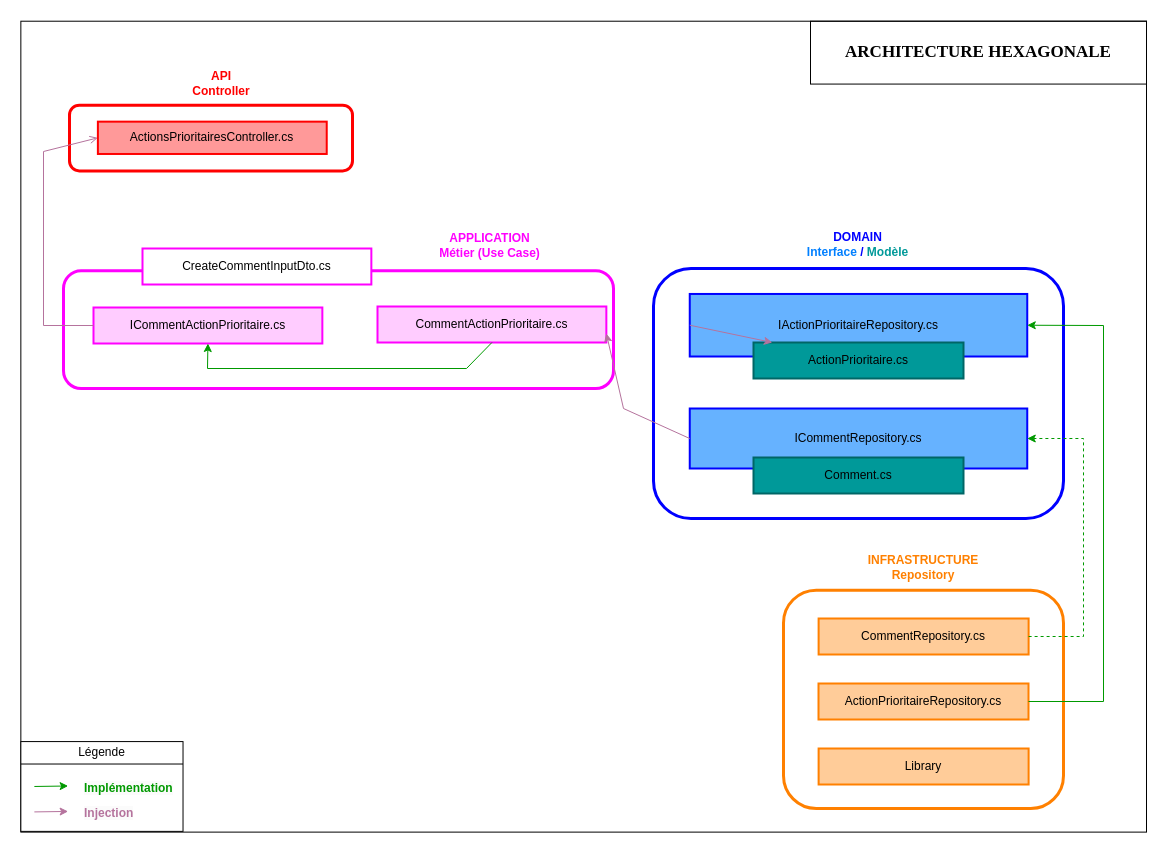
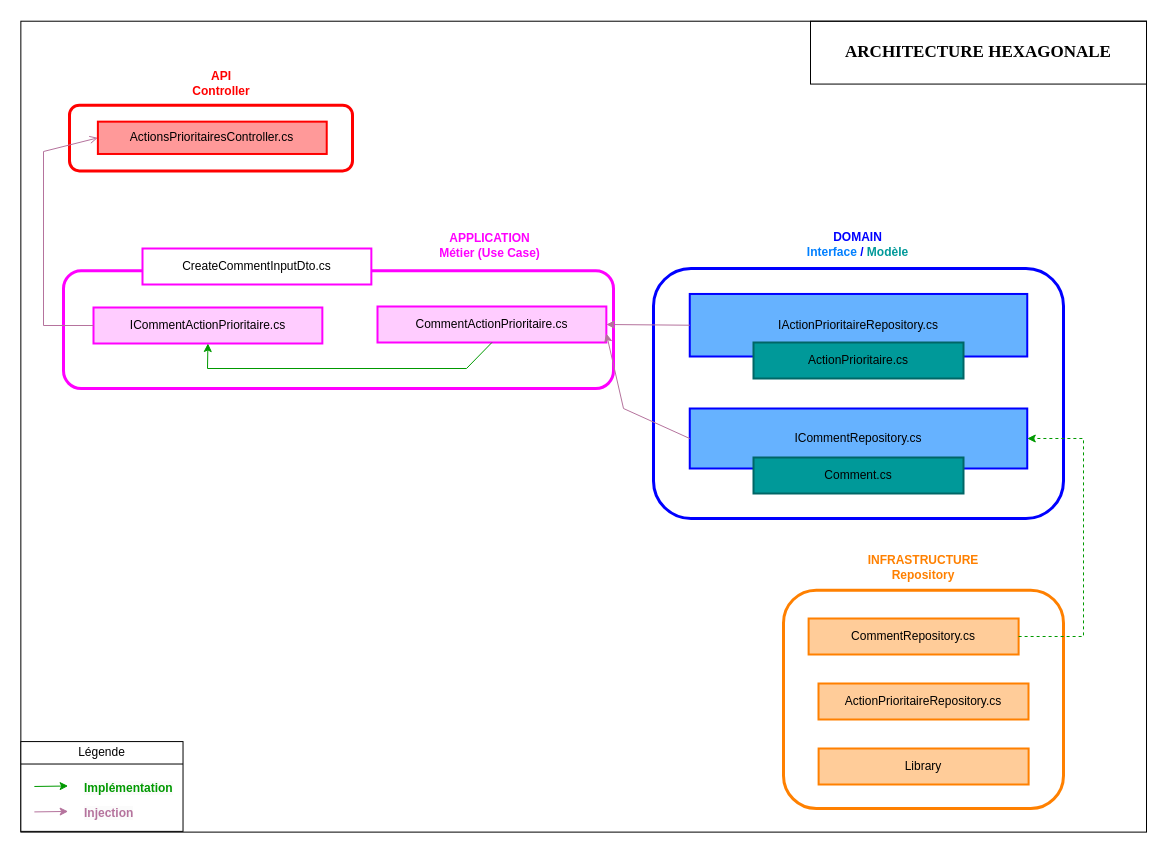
edge "IActionPrioritaireRepository.cs" -> "ActionPrioritaire.cs": now "IActionPrioritaireRepository.cs" -> "CommentActionPrioritaire.cs"
edge "ActionPrioritaireRepository.cs" -> "IActionPrioritaireRepository.cs": removed
node "CommentRepository.cs": moved (924, 637) -> (914, 637)
